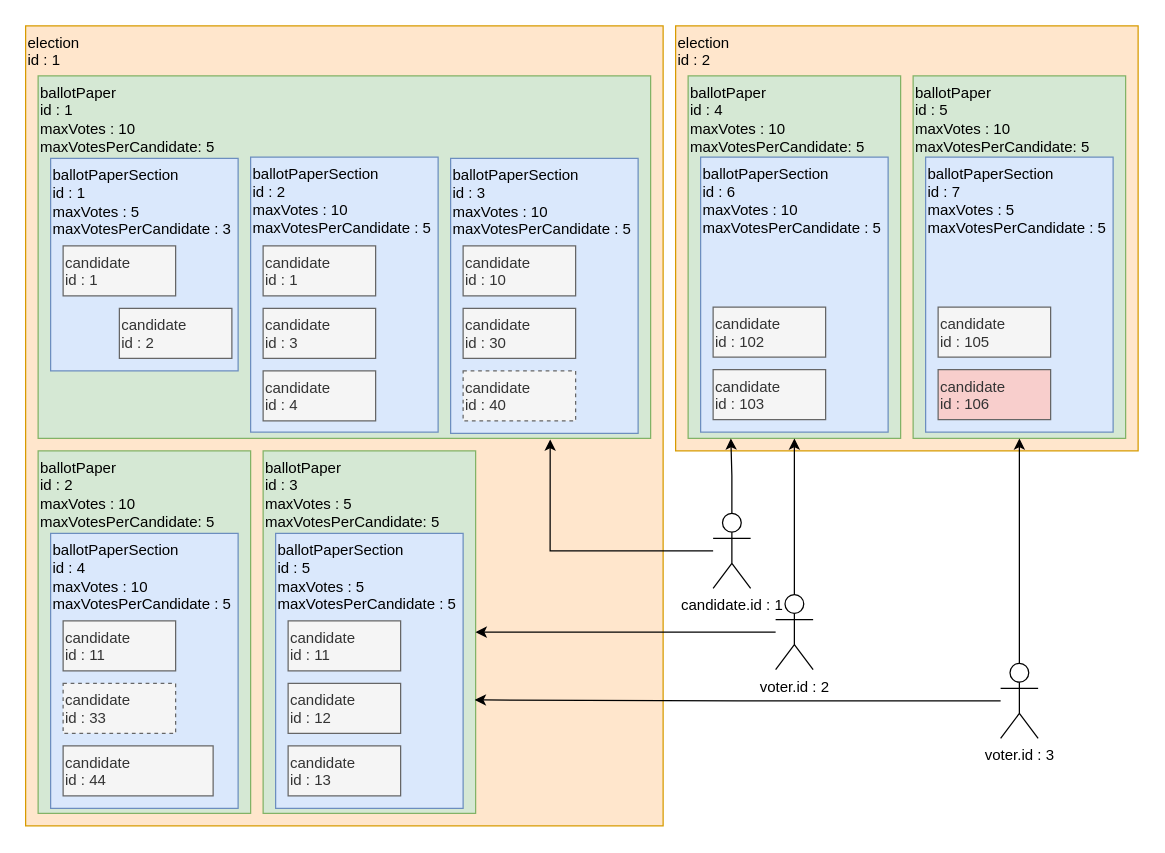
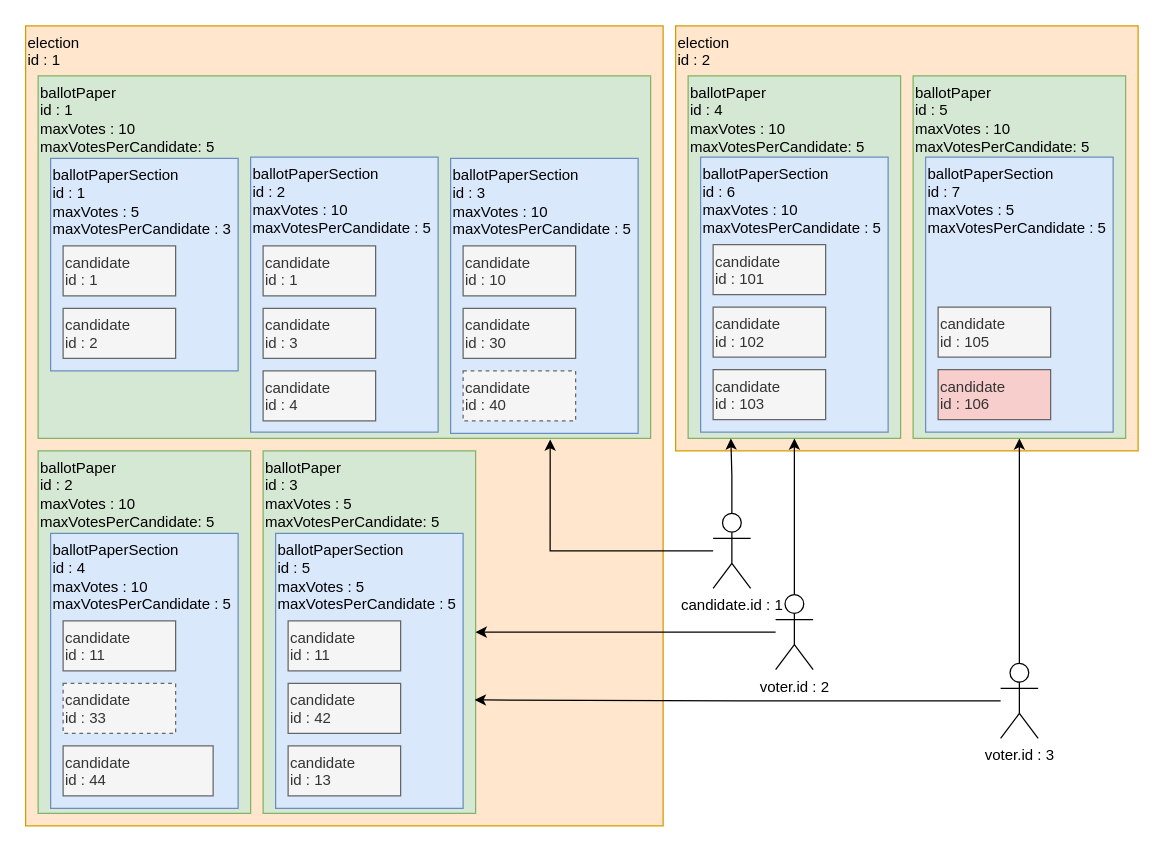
node "candidate id : 101": added
node "candidate id : 2": moved (176, 333) -> (119, 333)
node "candidate id : 12": label "candidate id : 12" -> "candidate id : 42"
